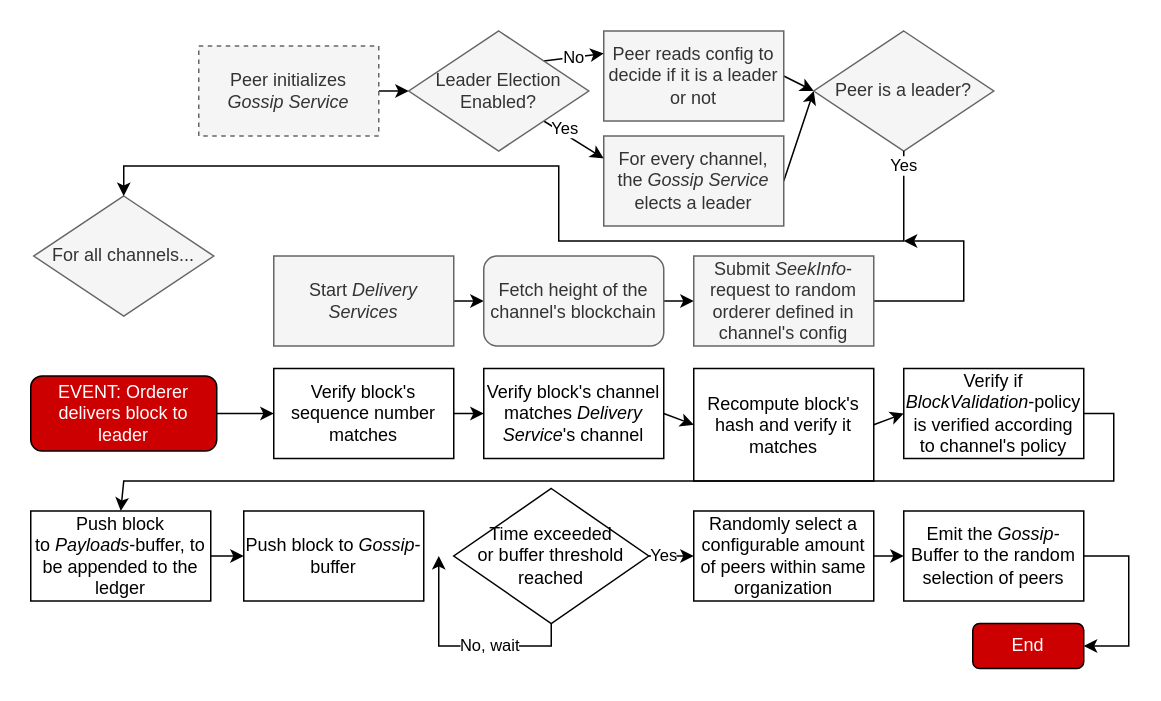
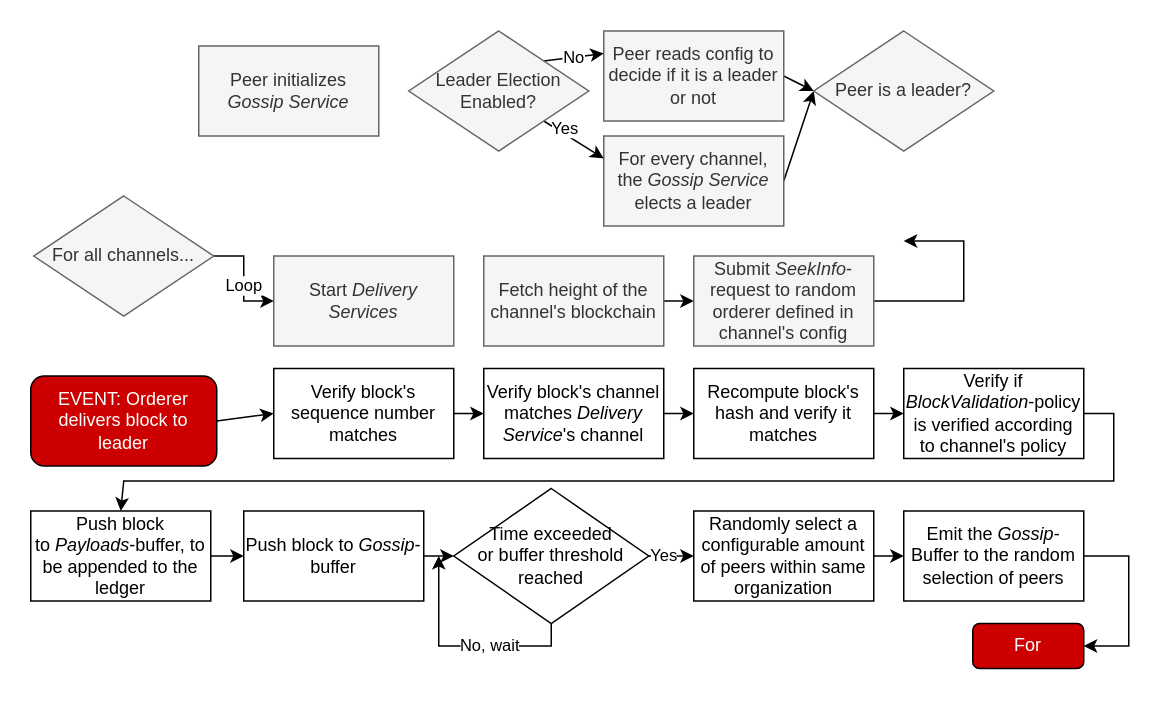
node "Peer initializes Gossip Service": style dashed -> solid
edge "Peer initializes Gossip Service" -> "Leader Election Enabled?": removed
edge "Peer is a leader?" -> "For all channels...": removed, label "Yes"
edge "For all channels..." -> "Start Delivery Services": added, label "Loop"
edge "Start Delivery Services" -> "Fetch height of the channel's blockchain": removed
node "Fetch height of the channel's blockchain": shape rounded rectangle -> rectangle
node "EVENT: Orderer delivers block to leader": size 186x75 -> 186x90
node "Recompute block's hash and verify it matches": size 180x113 -> 180x90
edge "Push block to Gossip-buffer" -> "Time exceeded or buffer threshold reached": added
node "End": label "End" -> "For"
